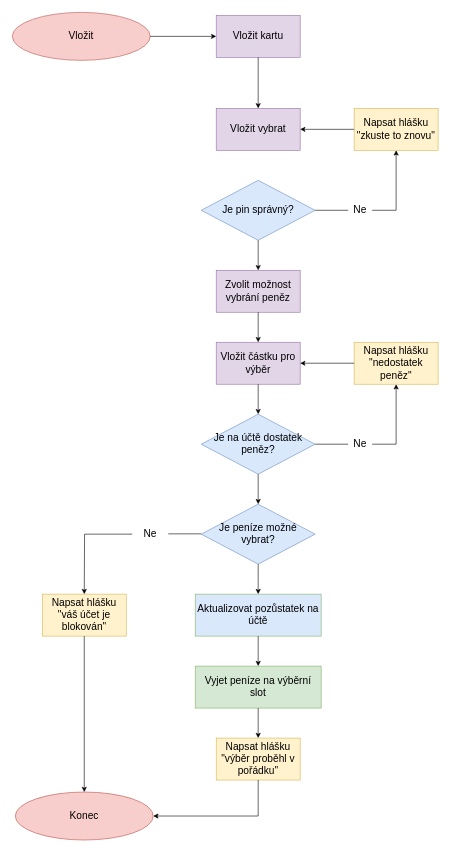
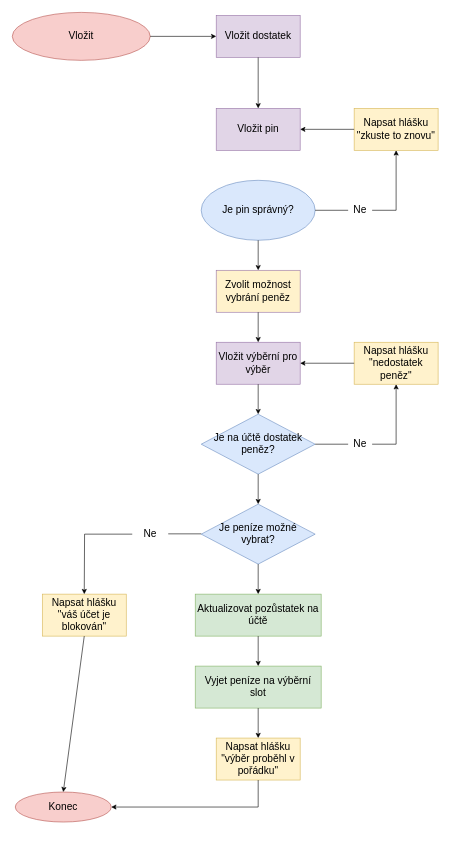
node "Vložit kartu": label "Vložit kartu" -> "Vložit dostatek"
node "Vložit vybrat": label "Vložit vybrat" -> "Vložit pin"
node "Je pin správný?": shape diamond -> ellipse
node "Zvolit možnost vybrání peněz": fillcolor #e1d5e7 -> #fff2cc
node "Vložit částku pro výběr": label "Vložit částku pro výběr" -> "Vložit výběrní pro výběr"
node "Aktualizovat pozůstatek na účtě": fillcolor #dae8fc -> #d5e8d4
node "Konec": size 138x48 -> 96x30
